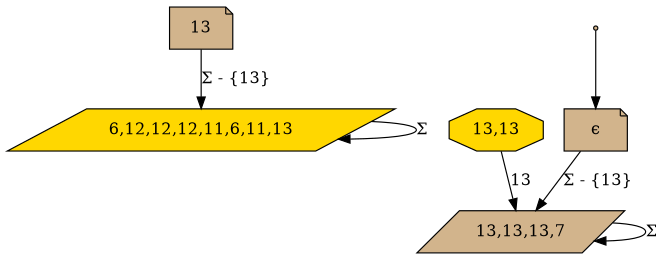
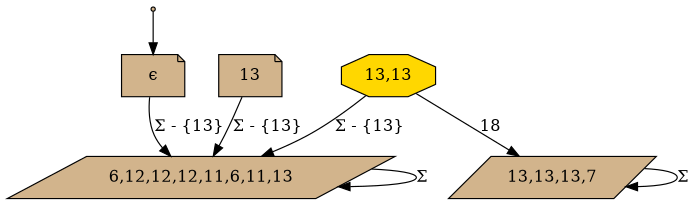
edge "13,13" -> "6,12,12,12,11,6,11,13": added, label "Σ - {13}"
node "6,12,12,12,11,6,11,13": fillcolor gold -> tan
edge "ϵ" -> "13,13,13,7": now "ϵ" -> "6,12,12,12,11,6,11,13"
edge "13,13" -> "13,13,13,7": label "13" -> "18"
